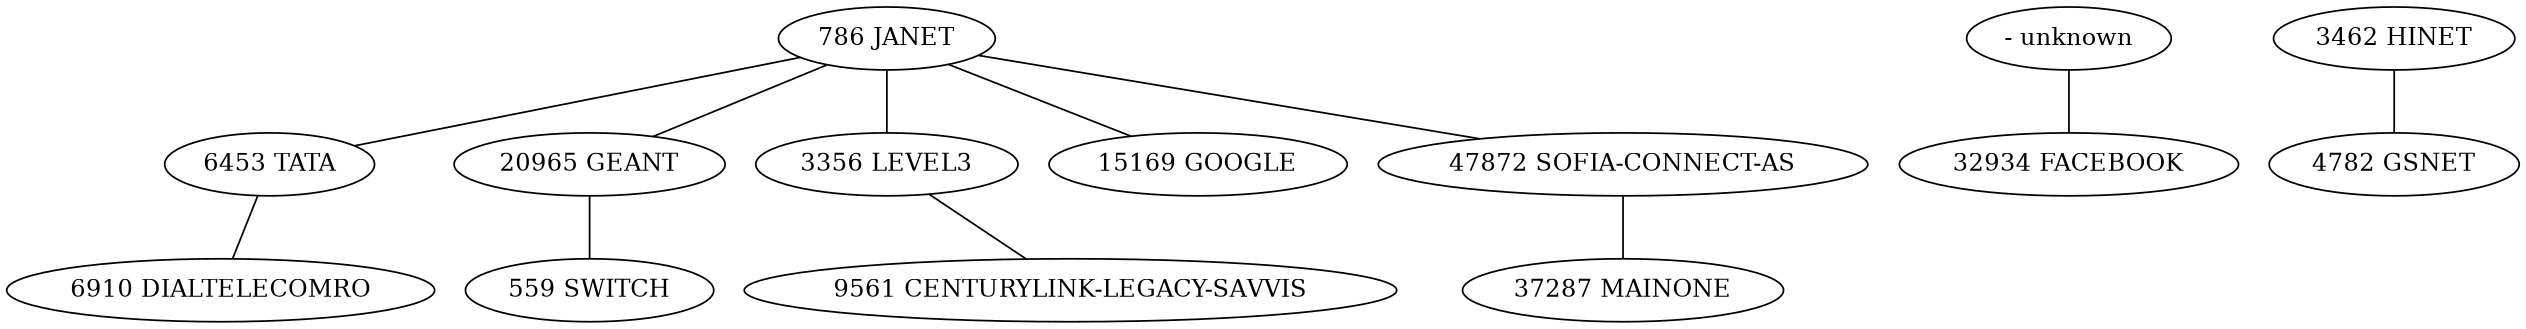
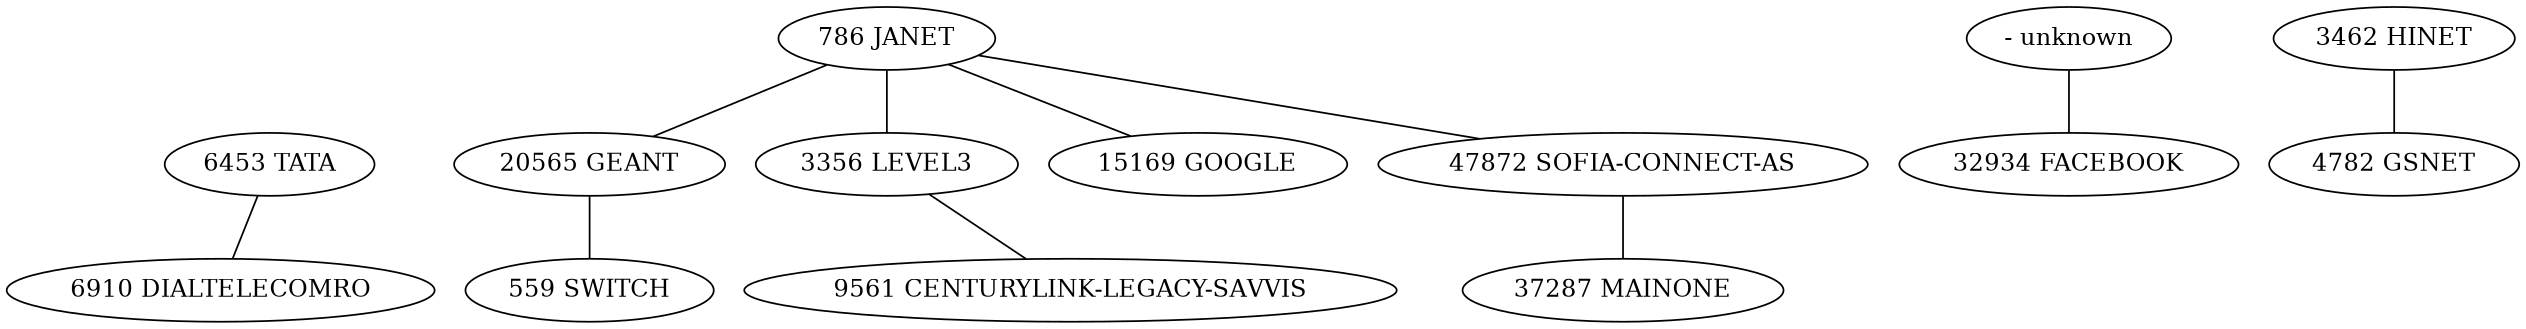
edge "786 JANET" -- "6453 TATA": removed
node "20965 GEANT": label "20965 GEANT" -> "20565 GEANT"
